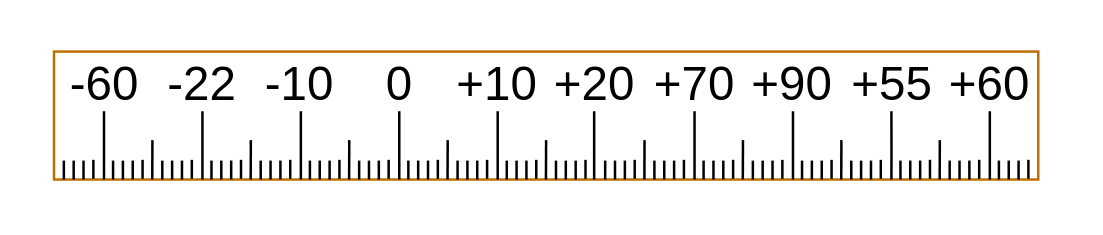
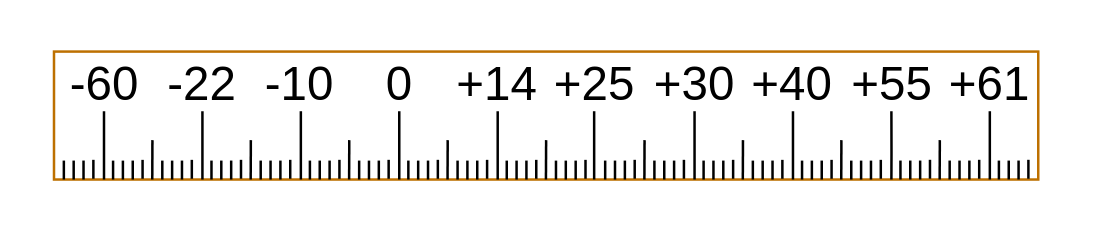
node "+10": label "+10" -> "+14"
node "+20": label "+20" -> "+25"
node "+70": label "+70" -> "+30"
node "+90": label "+90" -> "+40"
node "+60": label "+60" -> "+61"
